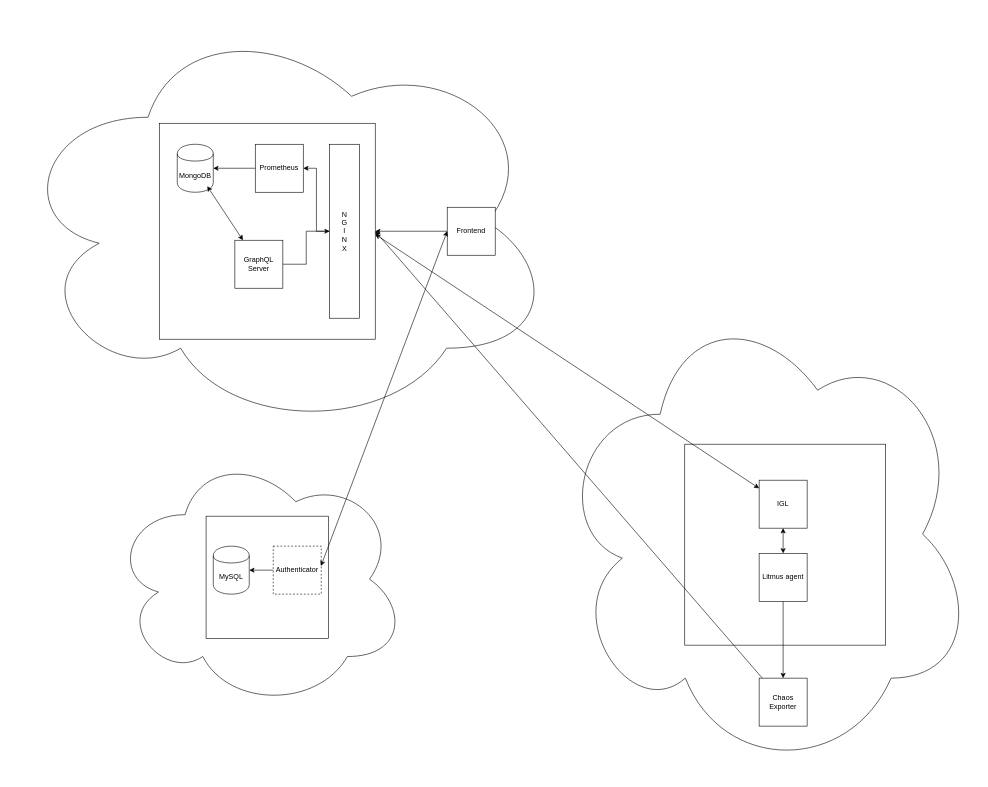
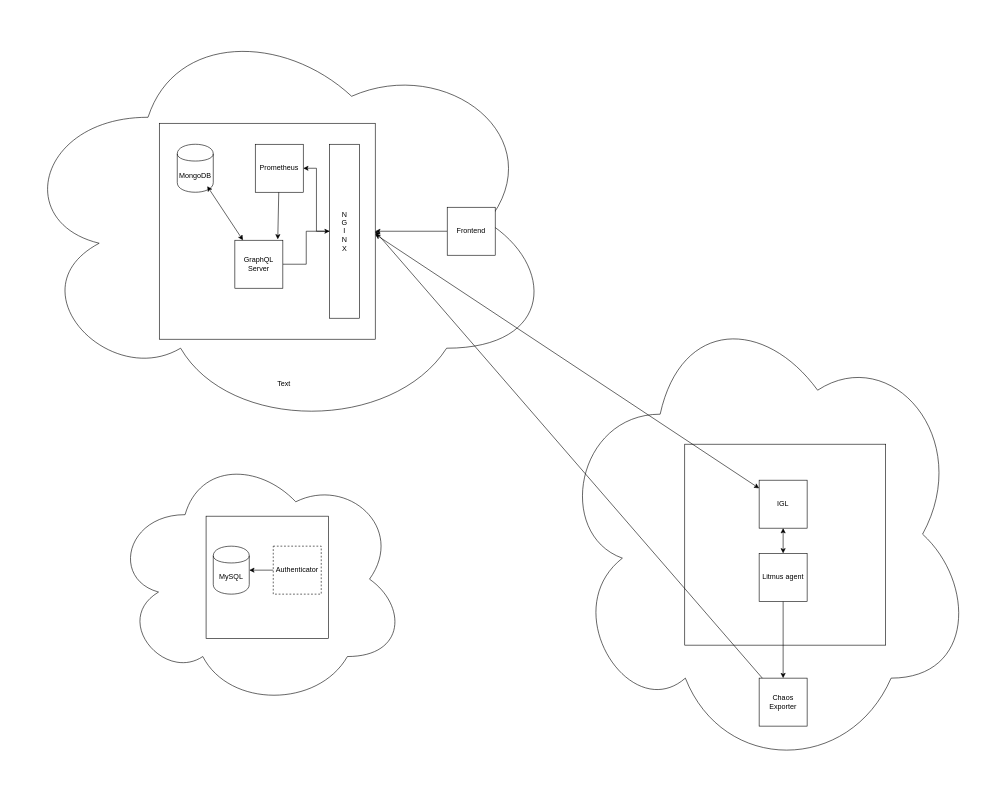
edge "Prometheus" -> "MongoDB": now "Prometheus" -> "GraphQL Server"
node "Text": added
edge "Frontend" -- "Authenticator": removed
